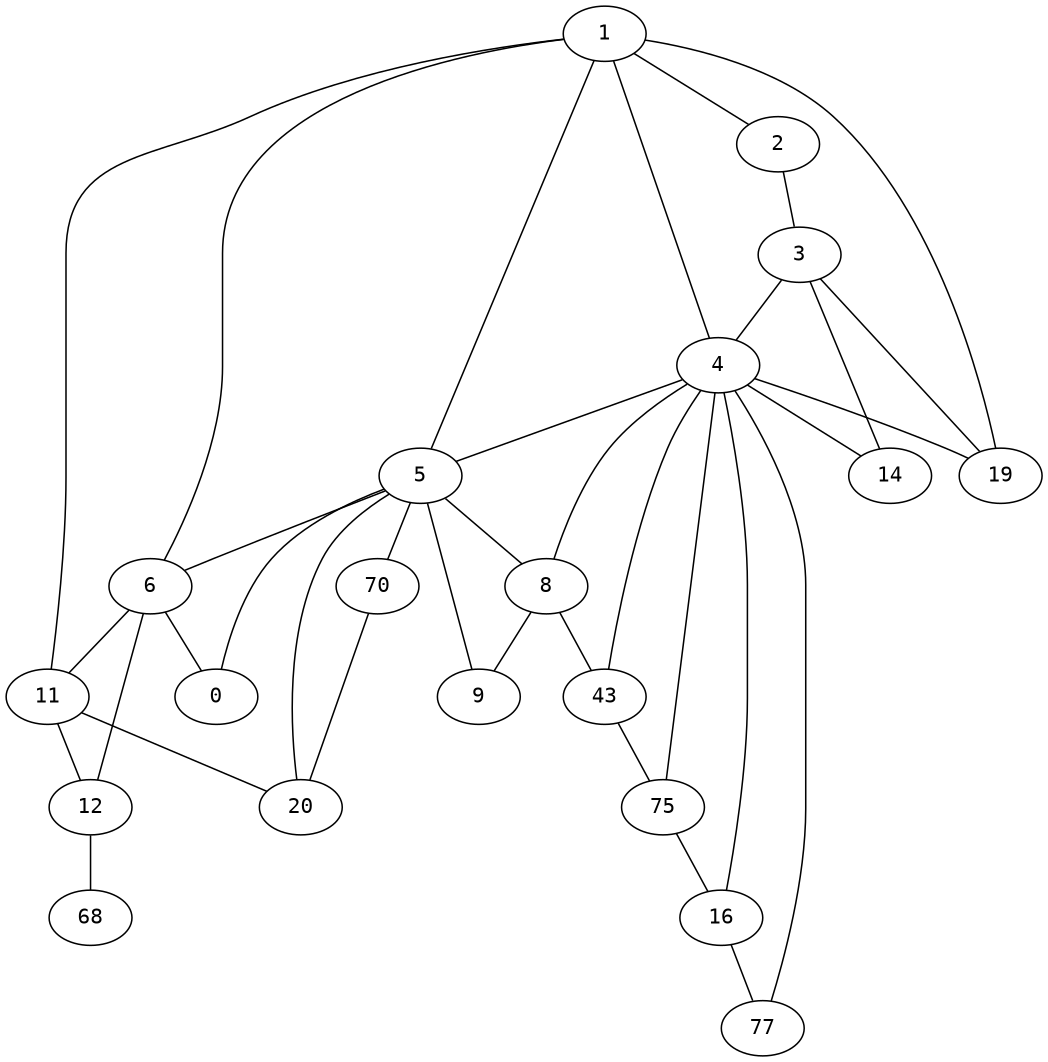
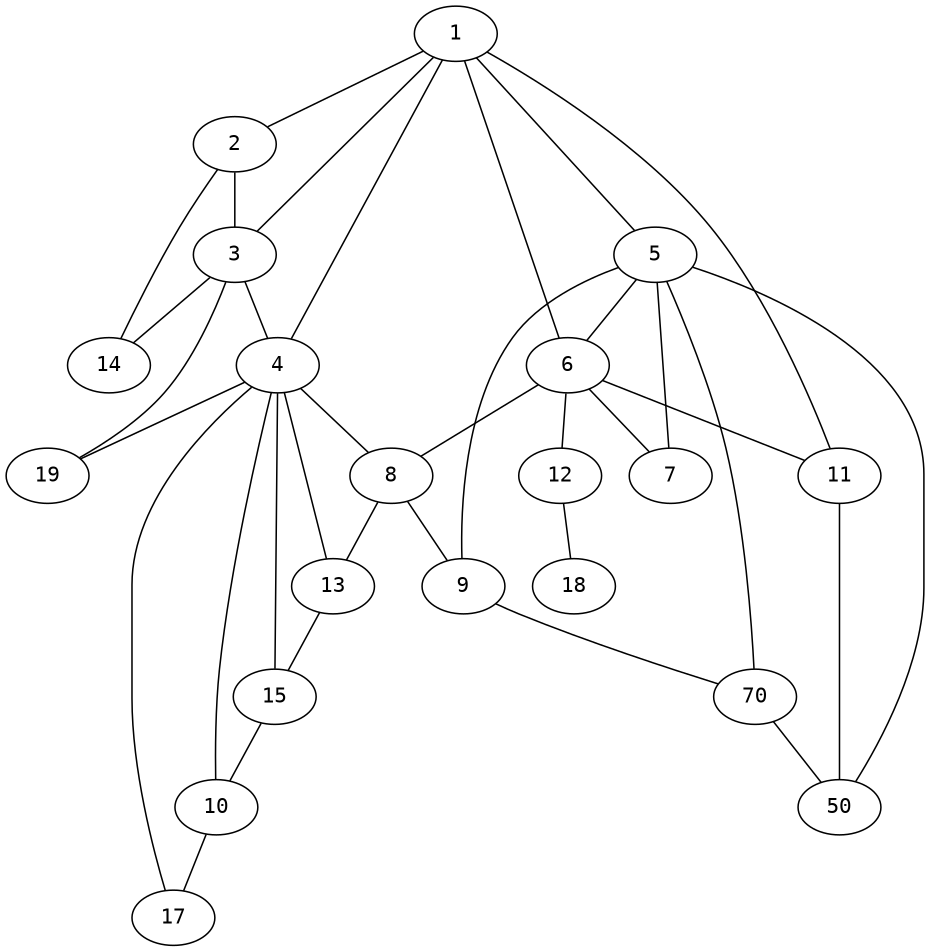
edge "1" -- "19": now "1" -- "3"
edge "4" -- "14": now "2" -- "14"
edge "4" -- "5": removed
edge "5" -- "8": now "6" -- "8"
edge "9" -- "70": added
node "0": label "0" -> "7"
node "43": label "43" -> "13"
edge "11" -- "12": removed
node "20": label "20" -> "50"
node "75": label "75" -> "15"
node "68": label "68" -> "18"
node "16": label "16" -> "10"
node "77": label "77" -> "17"
